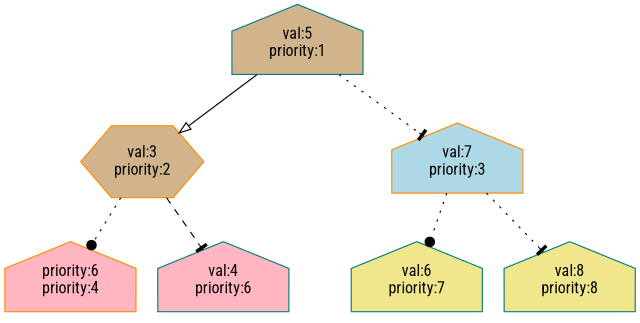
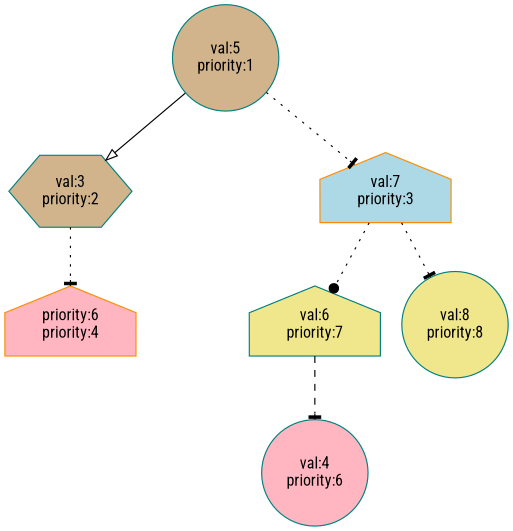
node "val:5 priority:1": shape house -> circle
node "val:3 priority:2": color darkorange -> teal
edge "val:3 priority:2" -> "priority:6 priority:4": arrowhead dot -> tee
edge "val:3 priority:2" -> "val:4 priority:6": now "val:6 priority:7" -> "val:4 priority:6"
node "val:4 priority:6": shape house -> circle
node "val:8 priority:8": shape house -> circle
